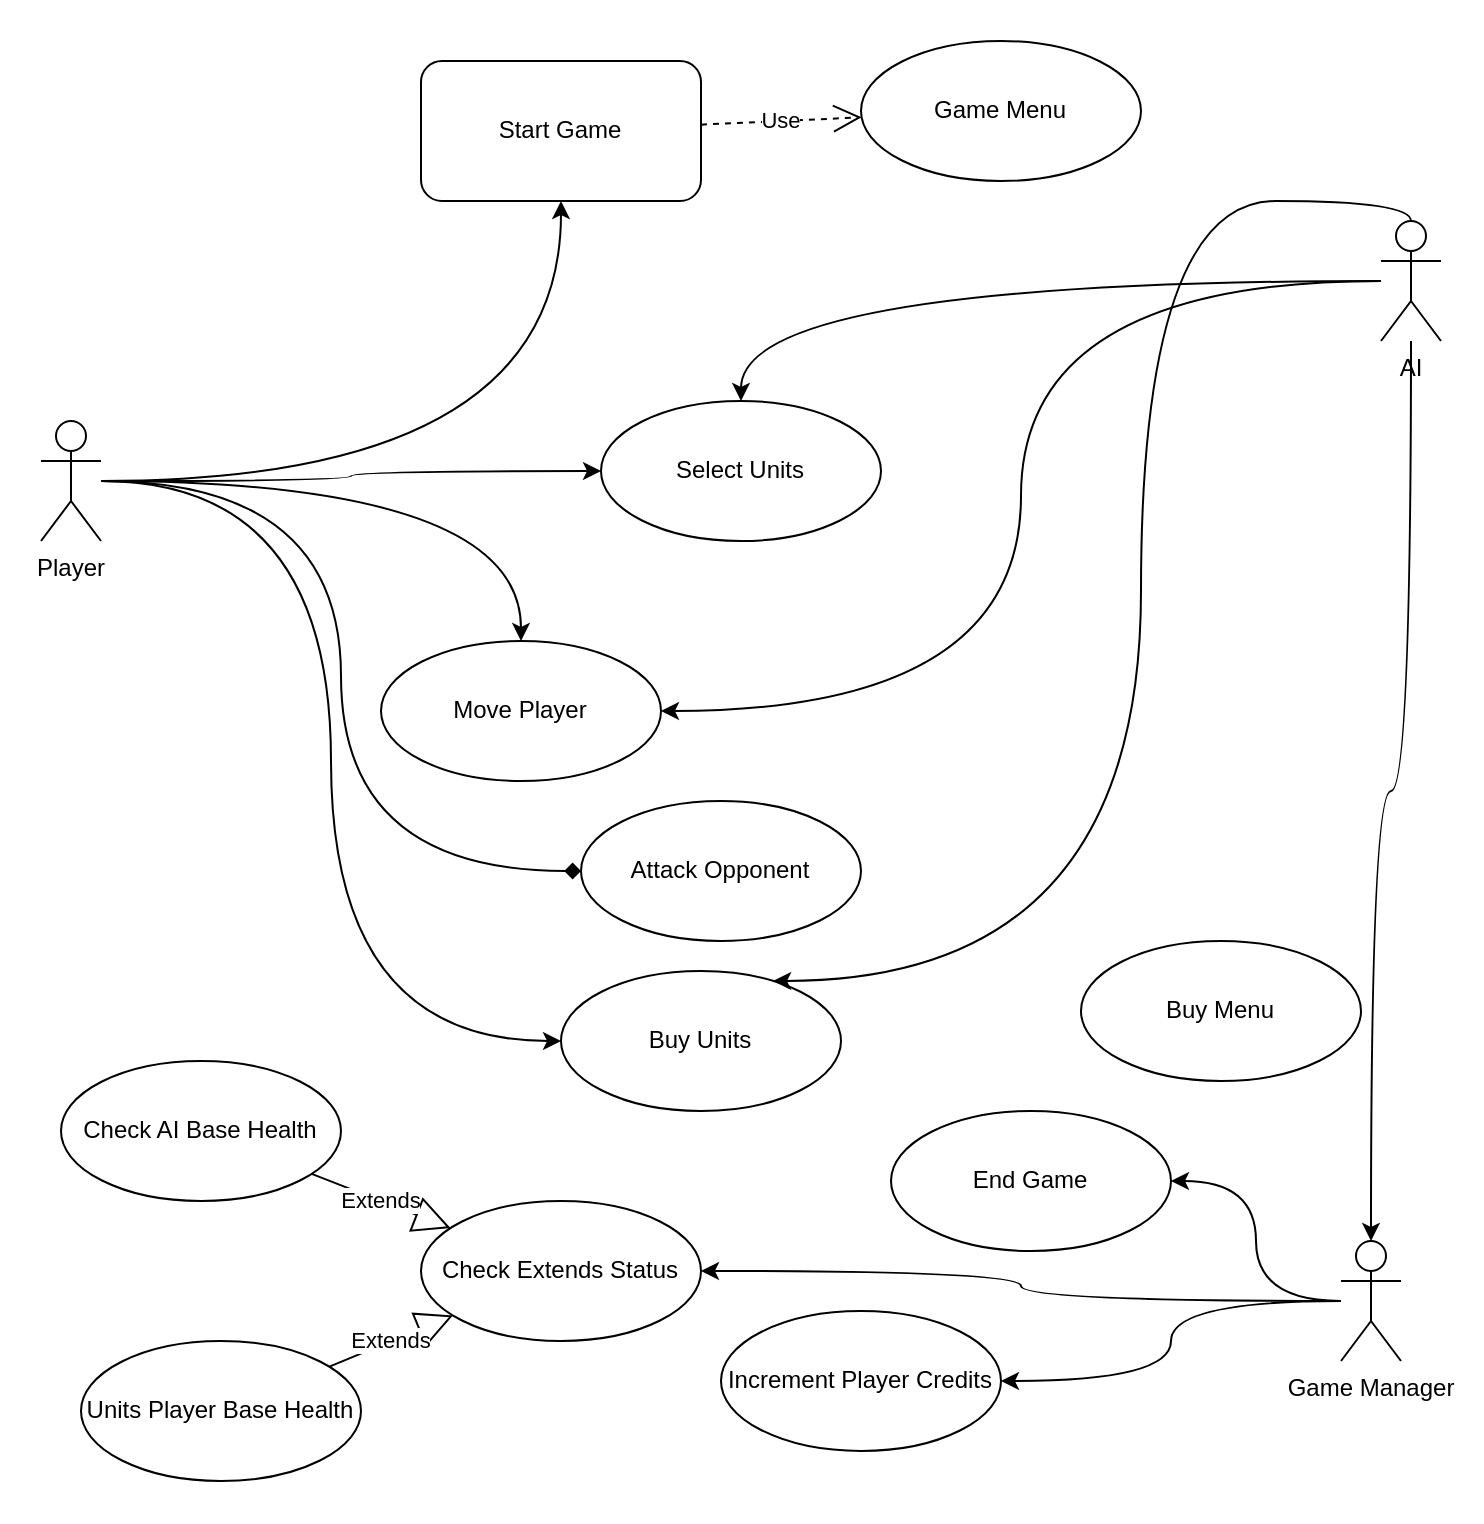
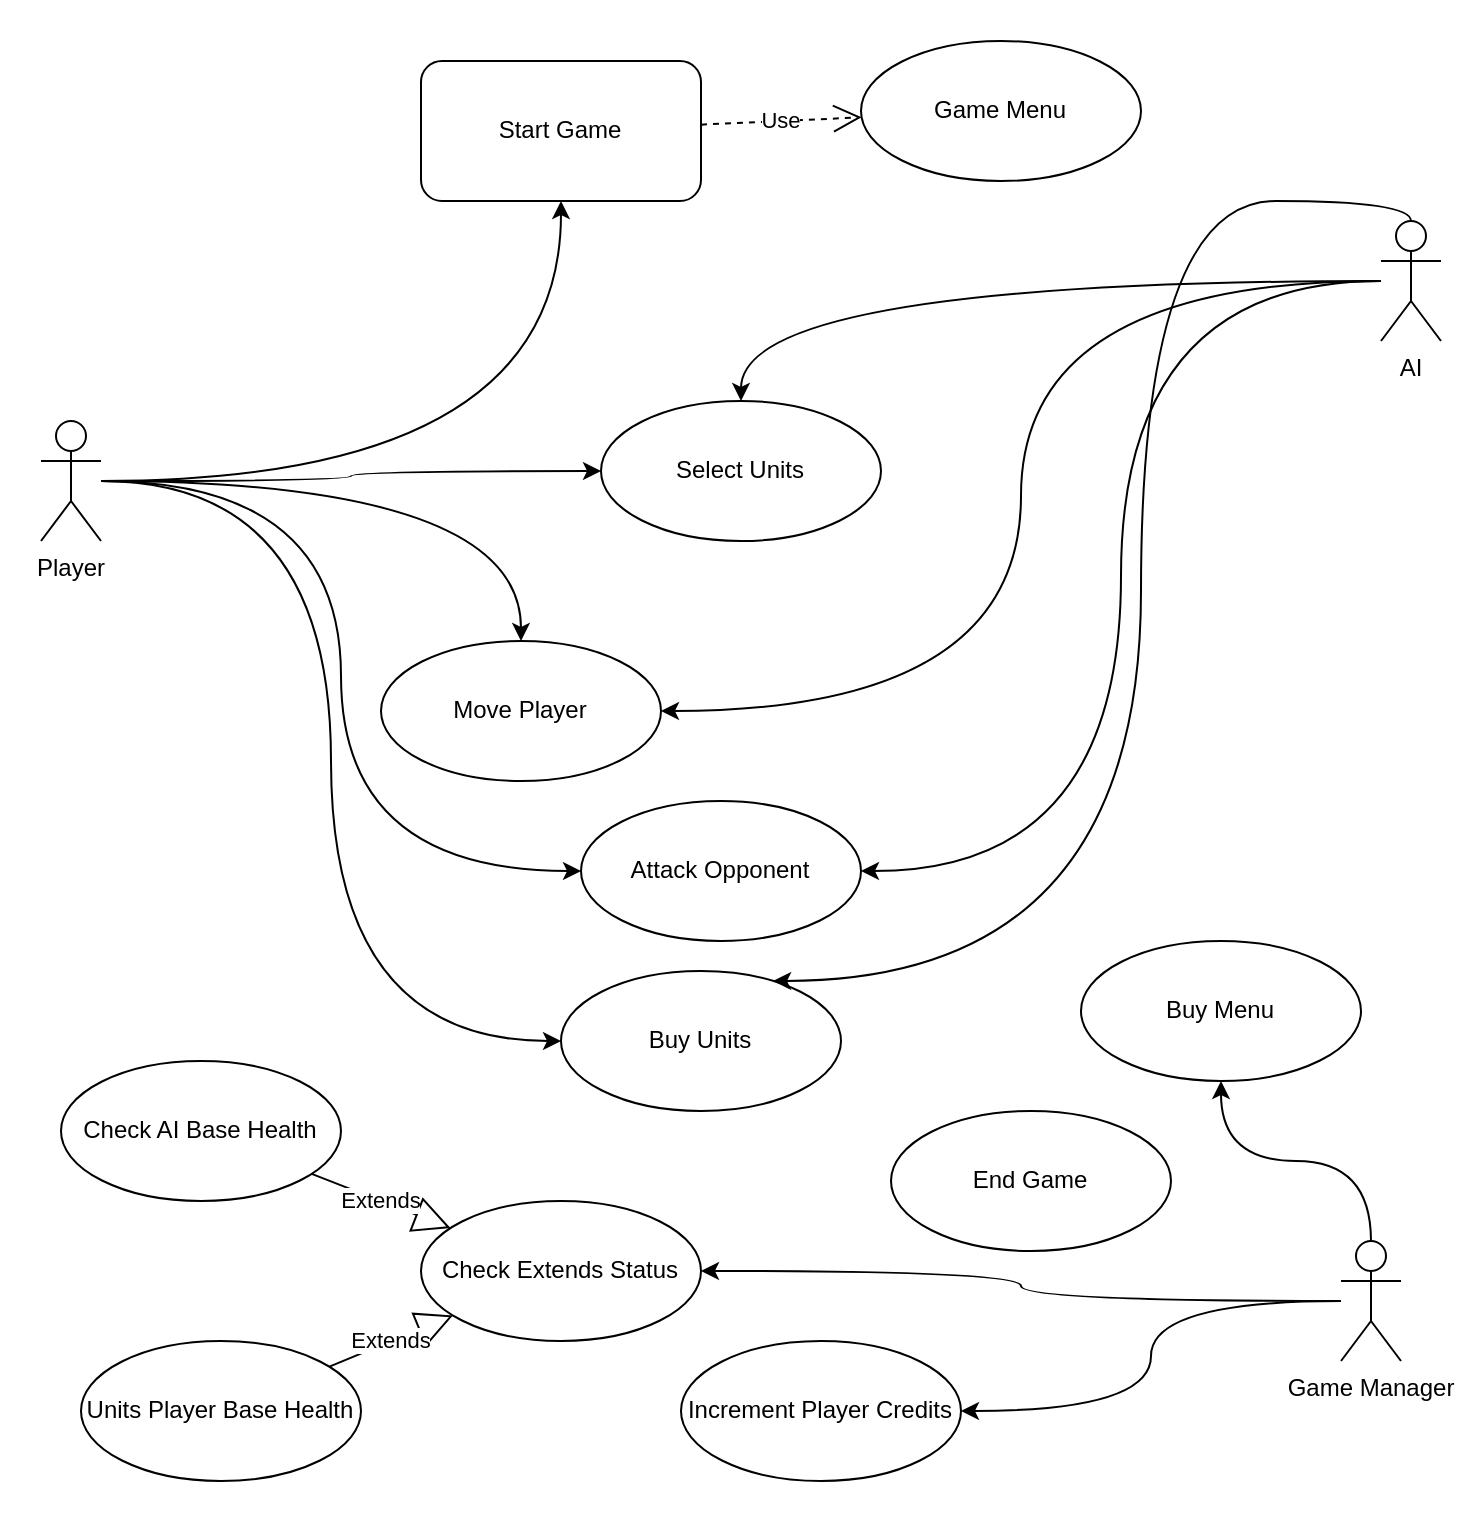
edge "AI" -> "Game Manager": now "AI" -> "Attack Opponent"
edge "Player" -> "Attack Opponent": arrowhead diamond -> classic
edge "Game Manager" -> "End Game": now "Game Manager" -> "Buy Menu"
node "Increment Player Credits": moved (861, 1381) -> (821, 1411)
